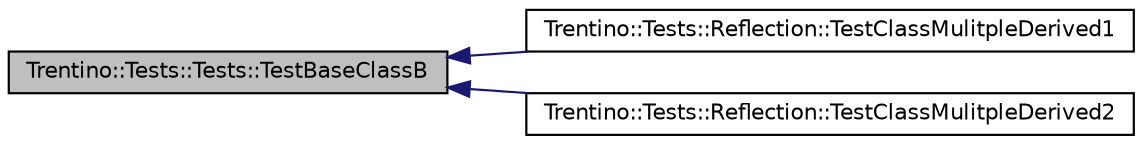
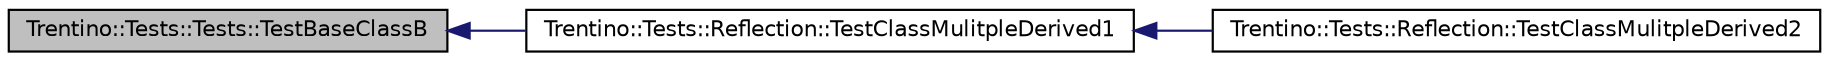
edge "Trentino::Tests::Reflection::TestClassMulitpleDerived2" -> "Trentino::Tests::Tests::TestBaseClassB": now "Trentino::Tests::Reflection::TestClassMulitpleDerived2" -> "Trentino::Tests::Reflection::TestClassMulitpleDerived1"
